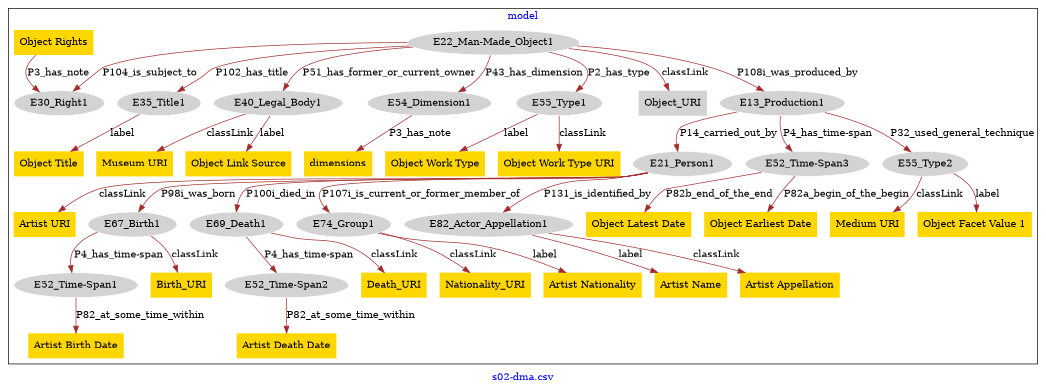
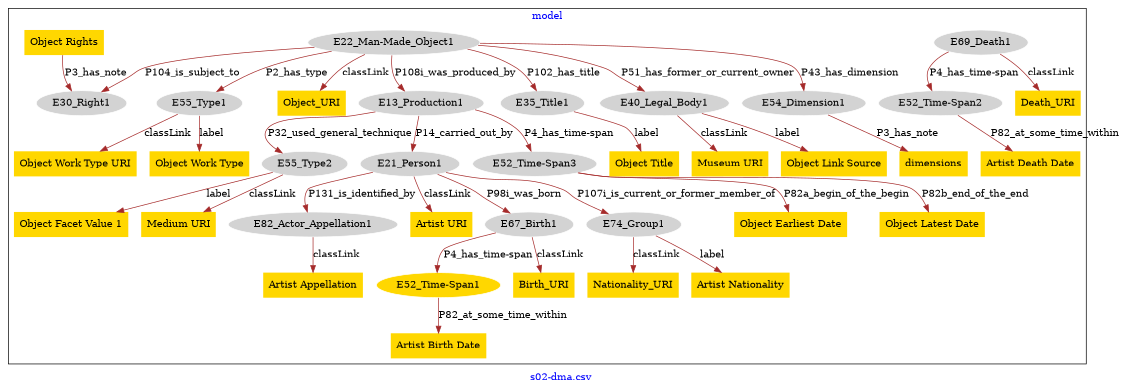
node "Object_URI": fillcolor lightgray -> gold
edge "E21_Person1" -> "E69_Death1": removed, label "P100i_died_in"
node "E52_Time-Span1": fillcolor lightgray -> gold
node "Artist Name": removed
